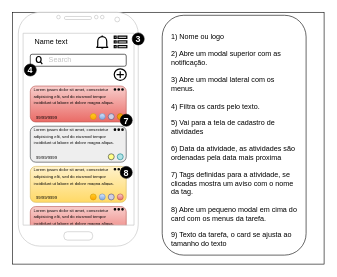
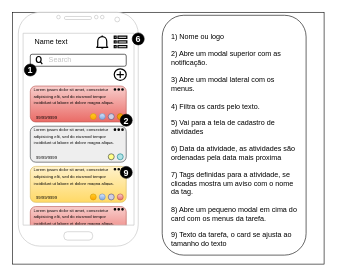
node "3": label "3" -> "6"
node "4": label "4" -> "1"
node "7": label "7" -> "2"
node "8": label "8" -> "9"
